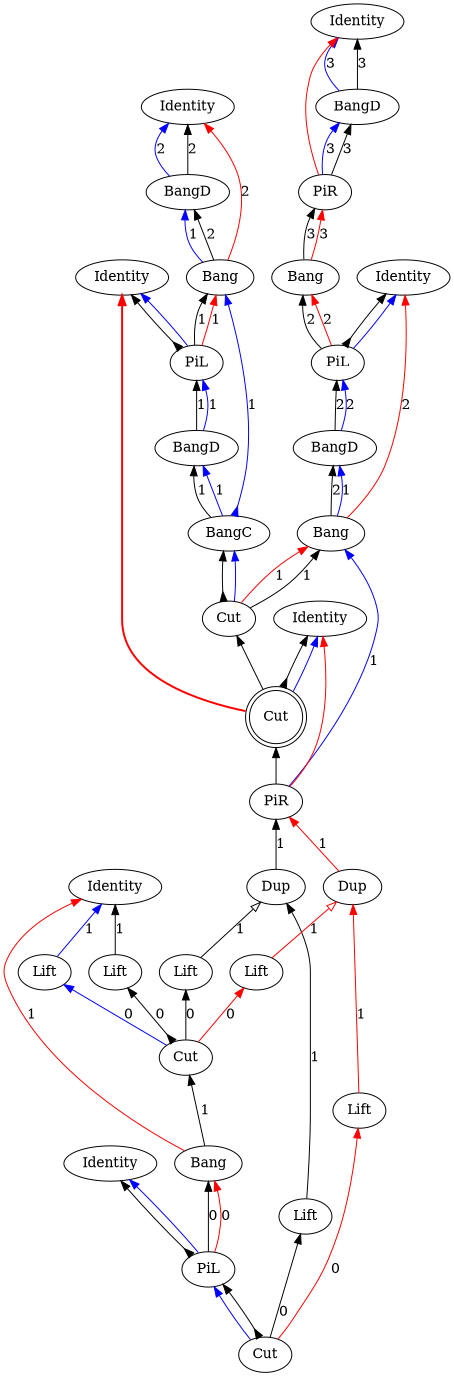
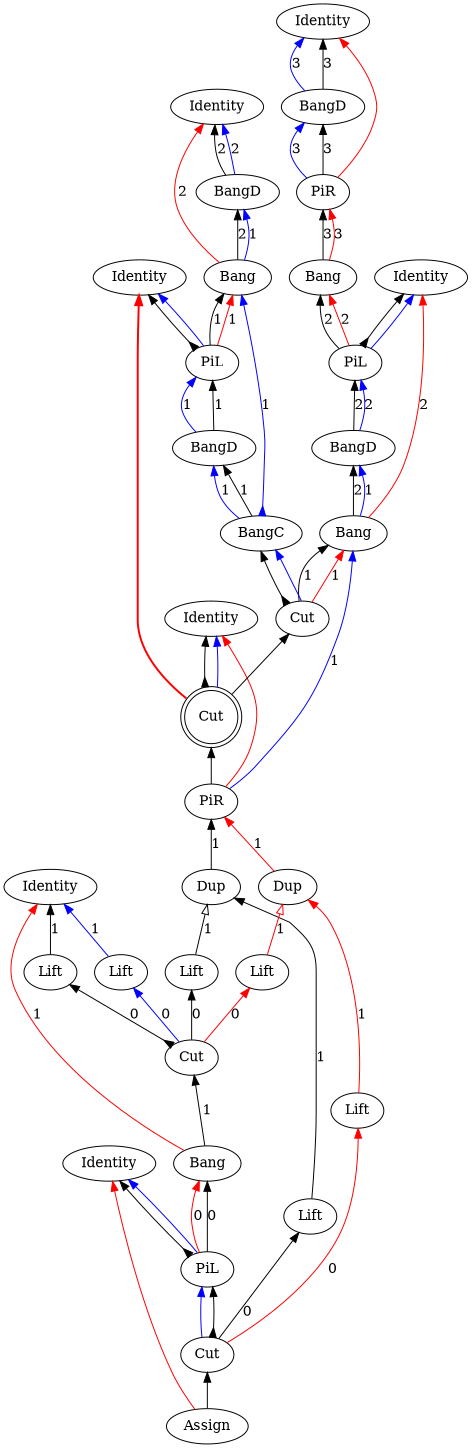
node "Assign": added
